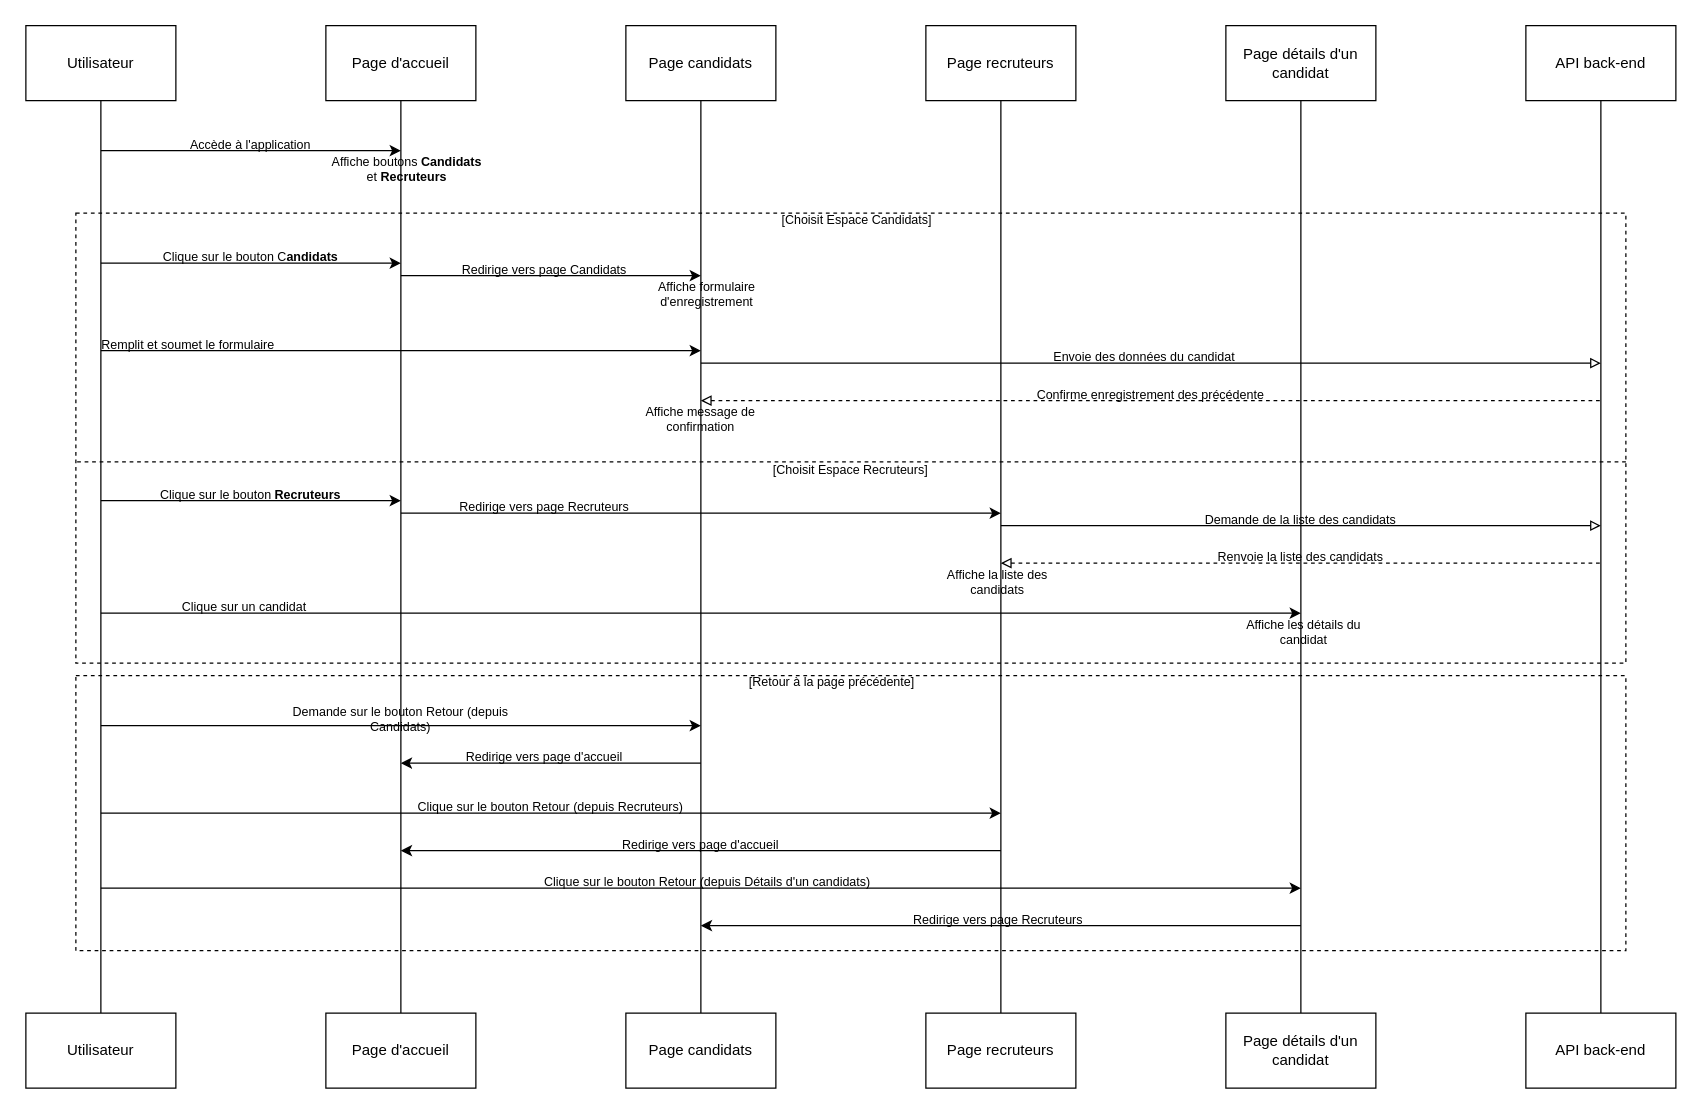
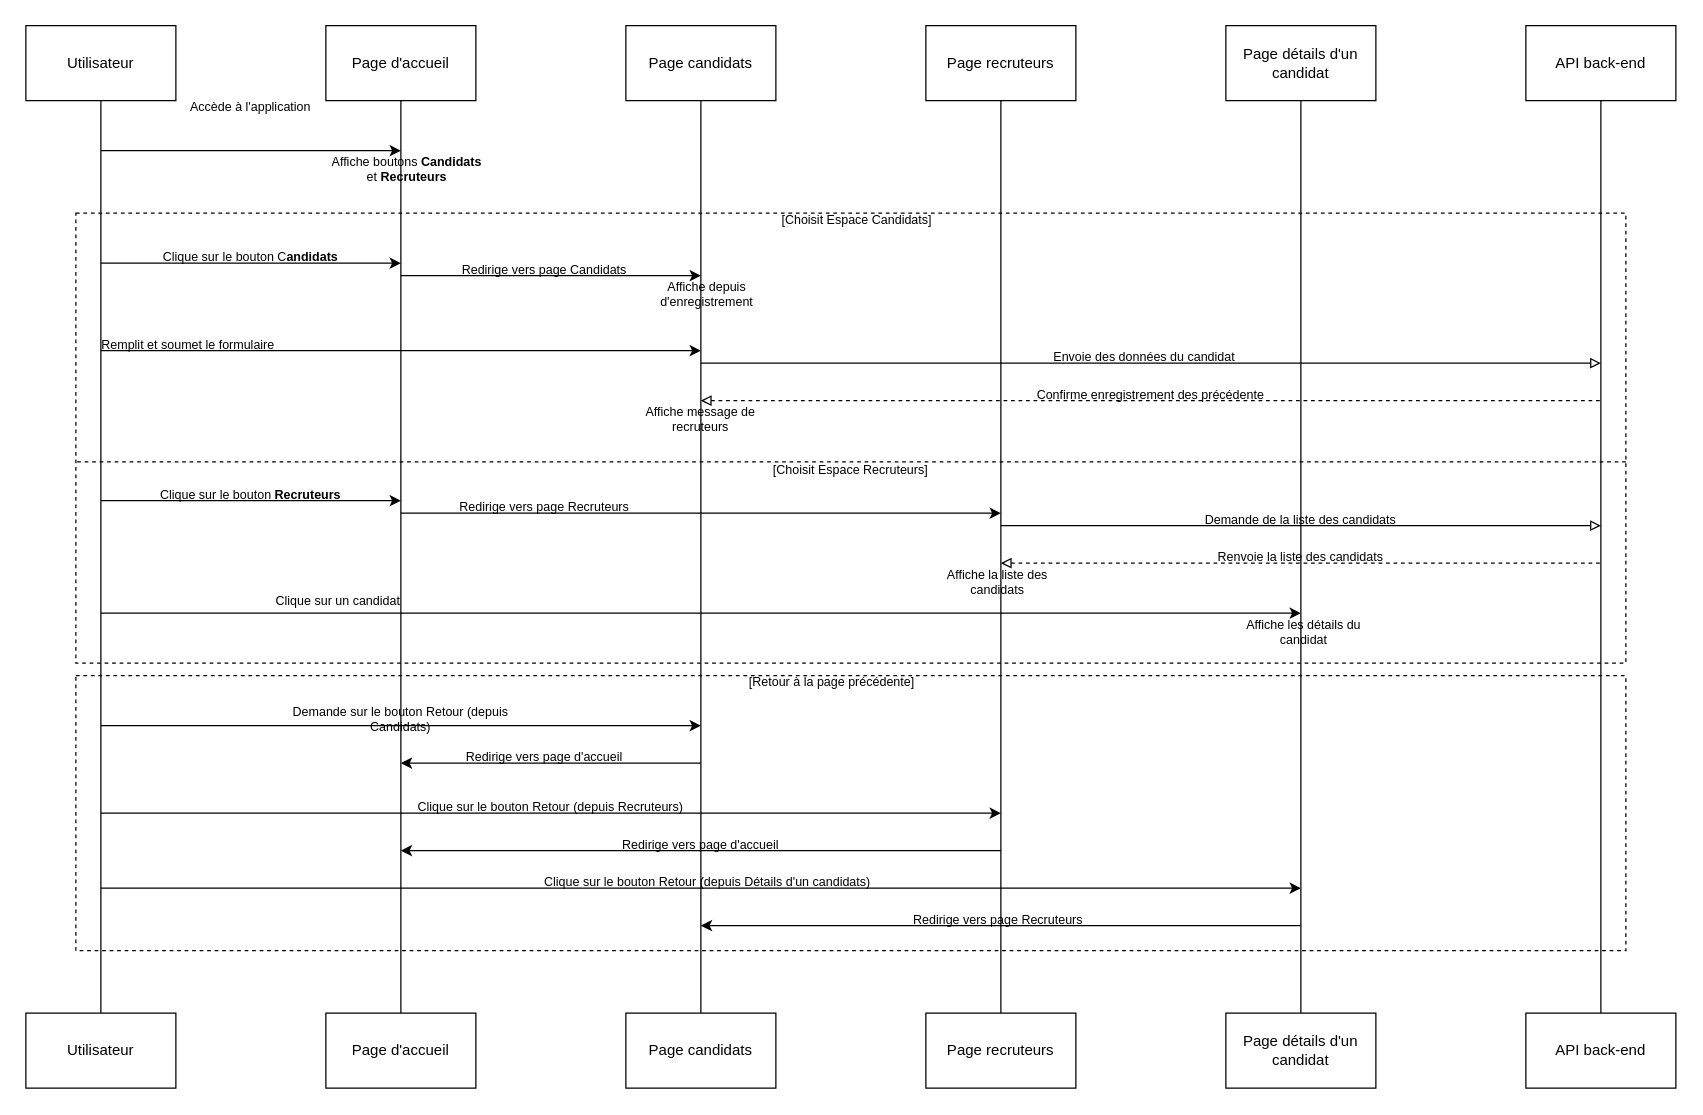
node "Accède à l'application": moved (251, 144) -> (251, 107)
node "Affiche formulaire d'enregistrement": label "Affiche formulaire d'enregistrement" -> "Affiche depuis d'enregistrement"
node "Affiche message de confirmation": label "Affiche message de confirmation" -> "Affiche message de recruteurs"
node "Clique sur un candidat": moved (244, 607) -> (338, 601)
